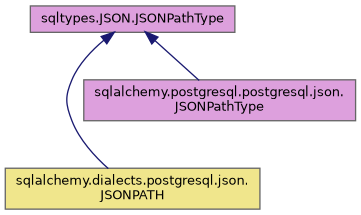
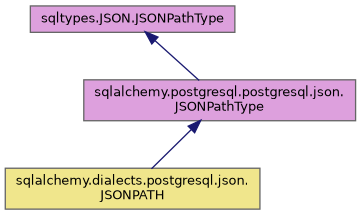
edge "sqlalchemy.dialects.postgresql.json. JSONPATH" -> "sqltypes.JSON.JSONPathType": now "sqlalchemy.dialects.postgresql.json. JSONPATH" -> "sqlalchemy.postgresql.postgresql.json. JSONPathType"
